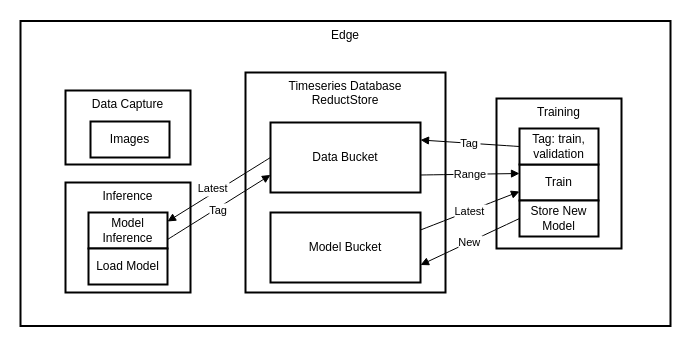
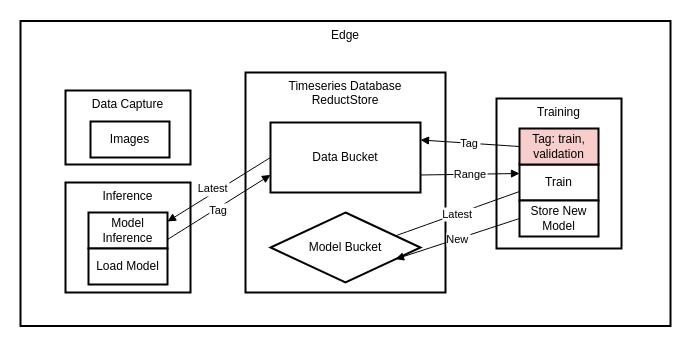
node "Tag: train, validation": fillcolor #ffffff -> #f8cecc
edge "Model Bucket" -> "Train": arrowhead block -> none
node "Model Bucket": shape rectangle -> diamond
